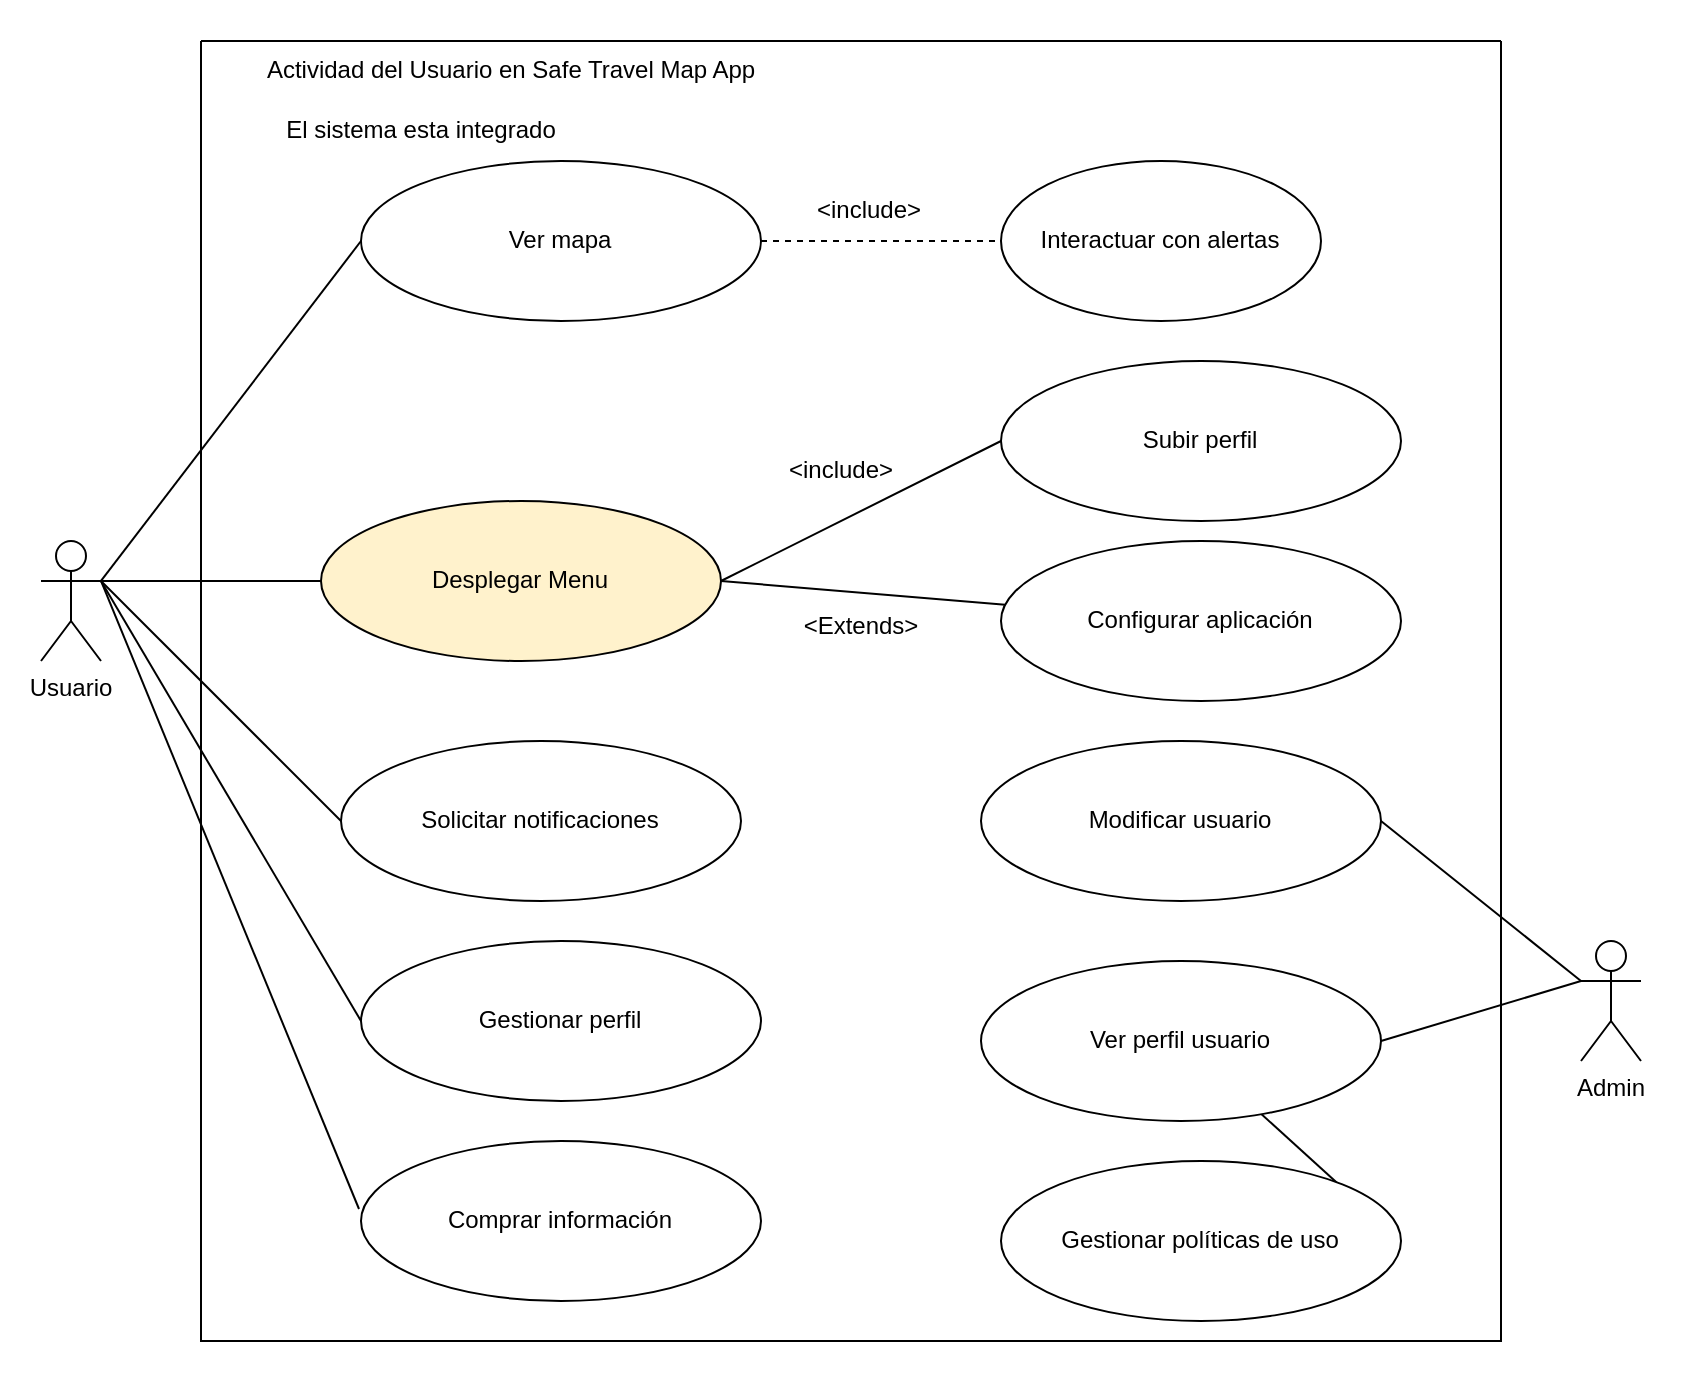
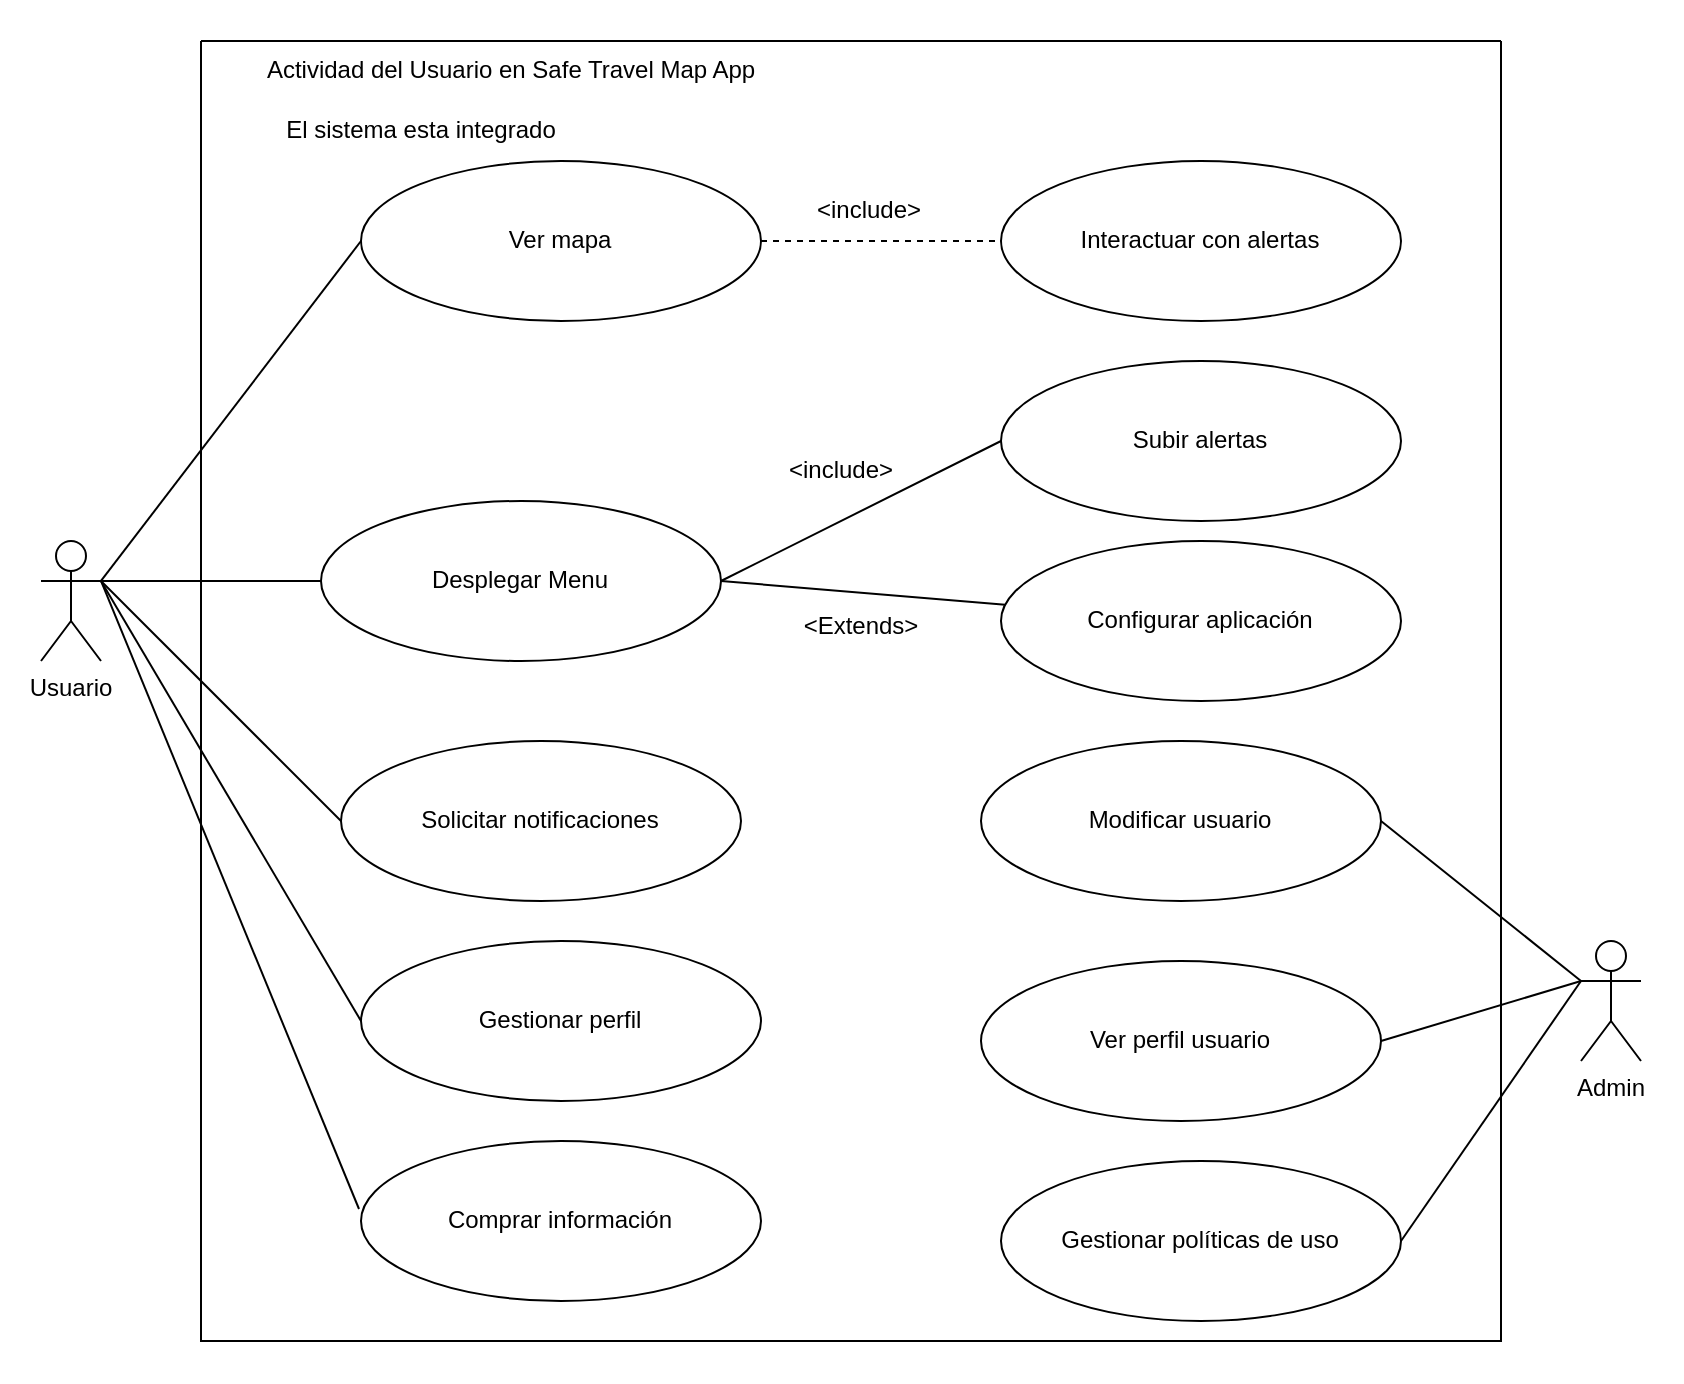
node "Interactuar con alertas": size 320x160 -> 400x160
node "Subir perfil": label "Subir perfil" -> "Subir alertas"
node "Desplegar Menu": fillcolor #fff2cc -> #ffffff
edge "Ver perfil usuario" -- "Gestionar políticas de uso": now "Admin" -- "Gestionar políticas de uso"
